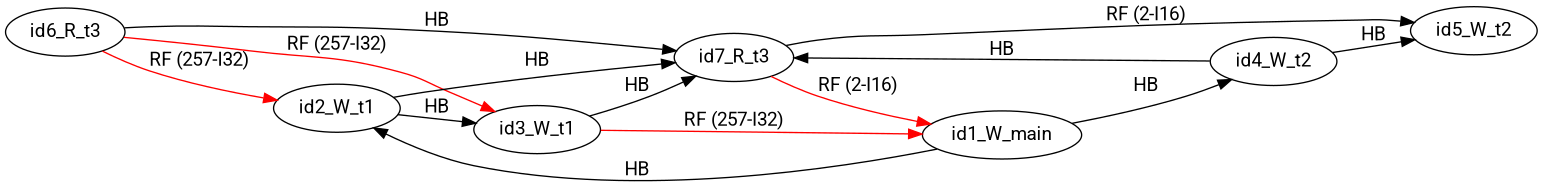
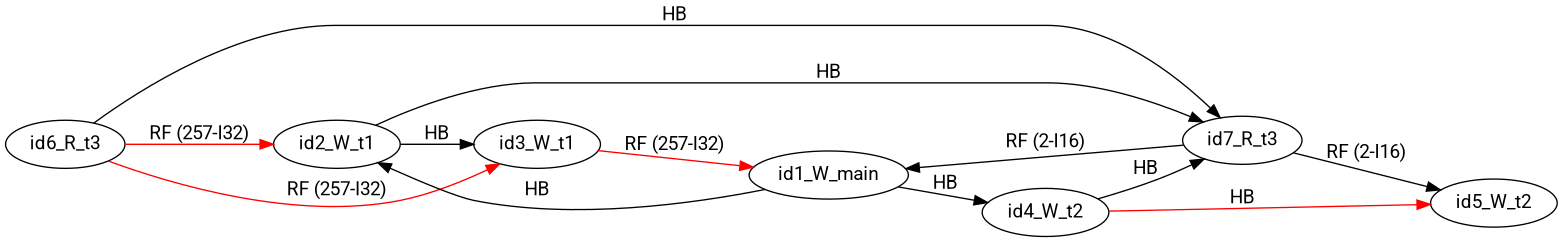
edge "id4_W_t2" -> "id5_W_t2": color black -> red
edge "id3_W_t1" -> "id7_R_t3": removed, label "HB"
edge "id7_R_t3" -> "id1_W_main": color red -> black
